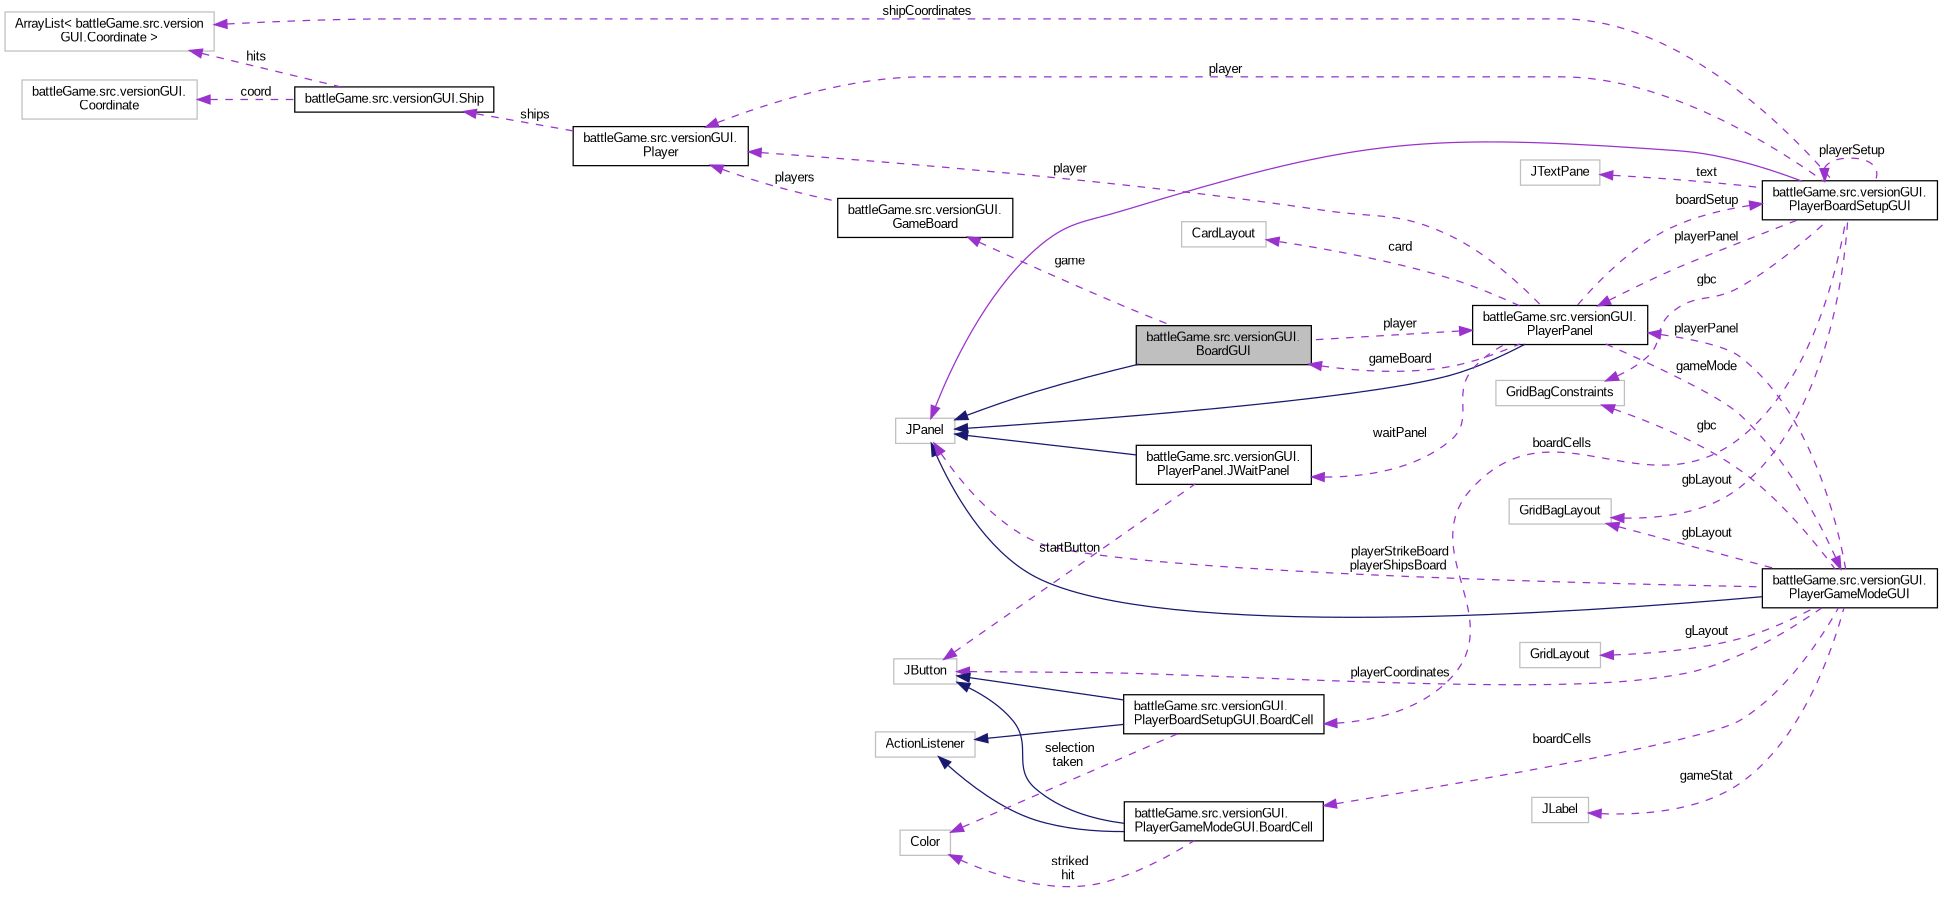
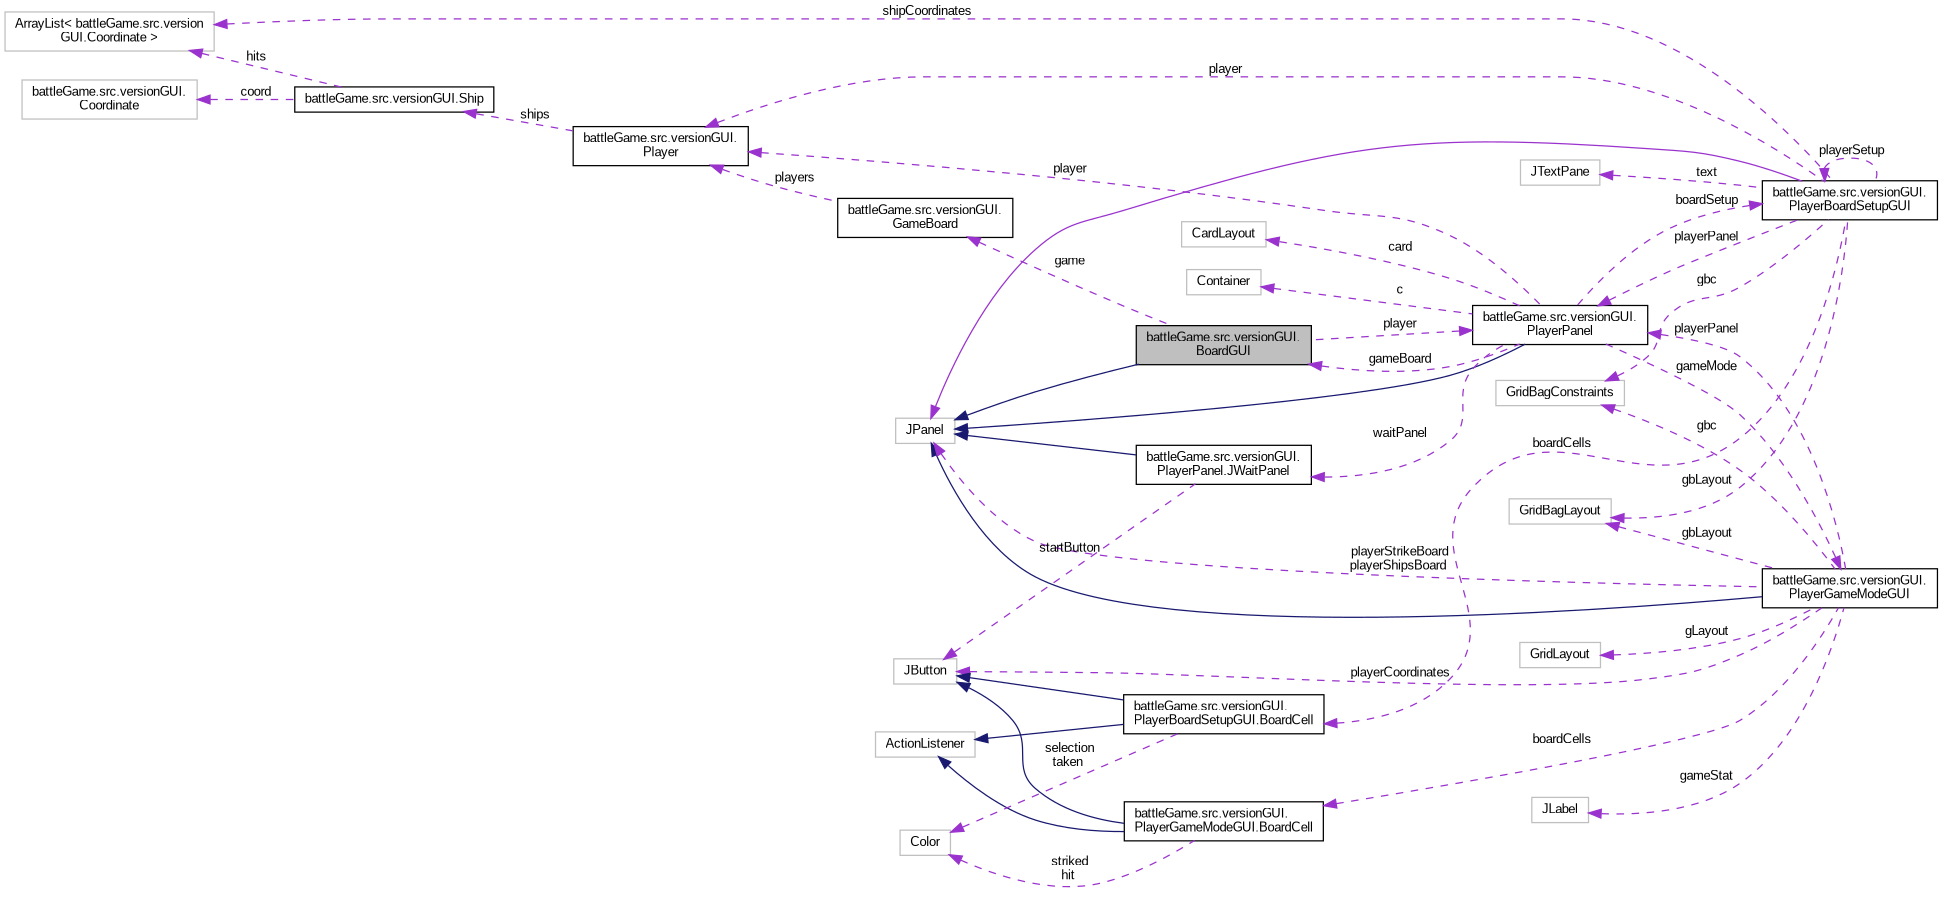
node "Container": added
